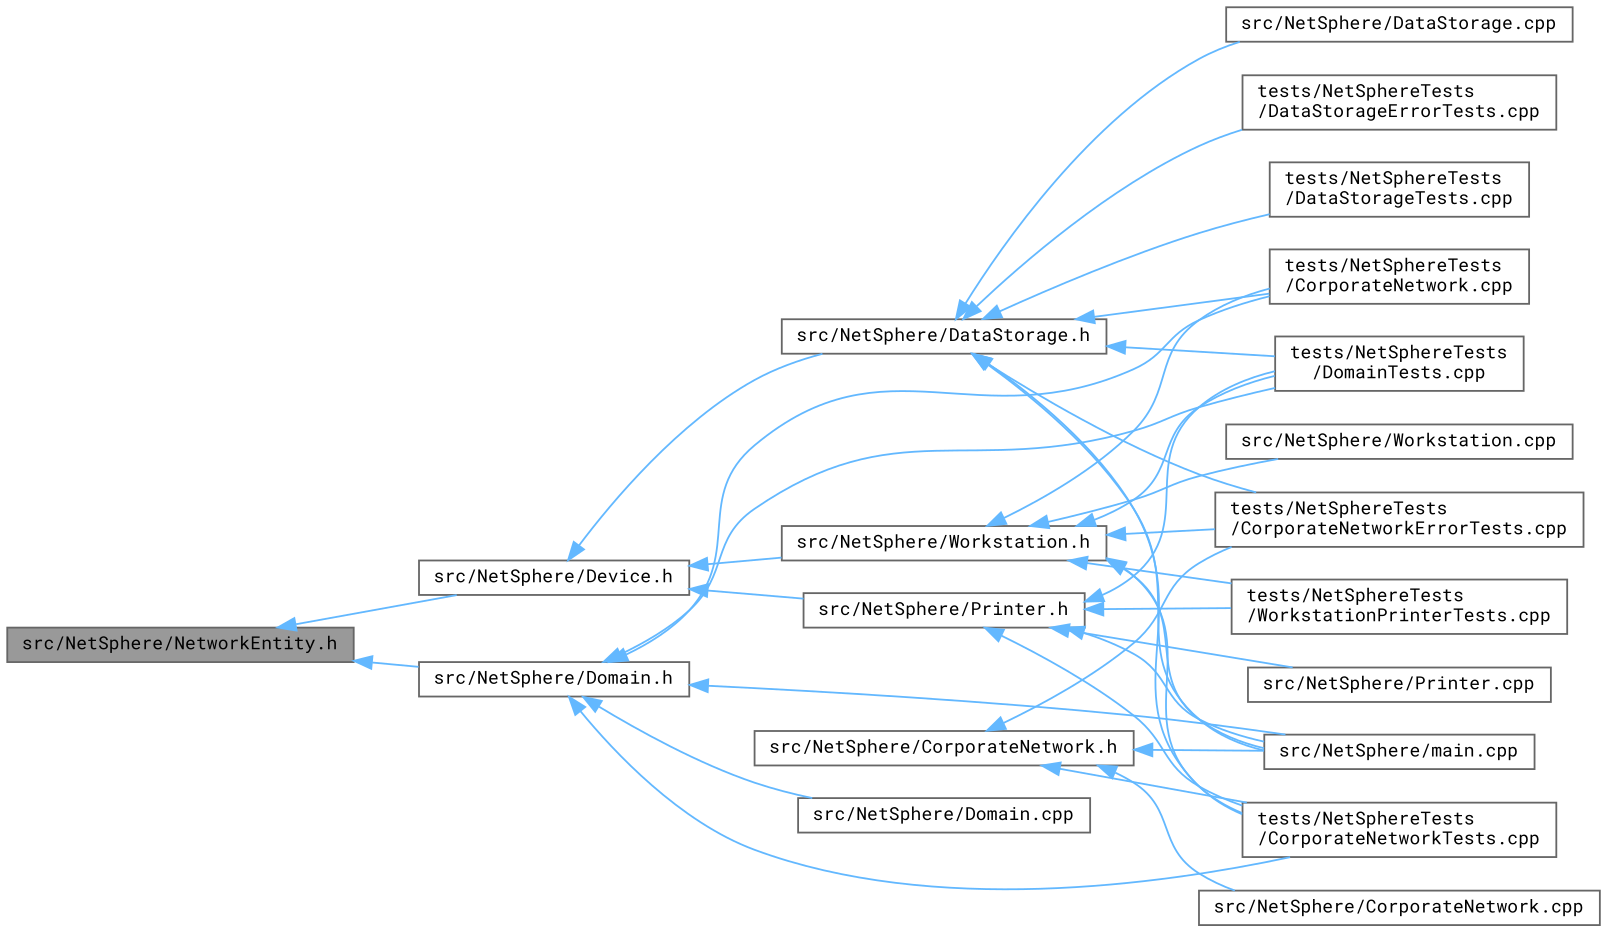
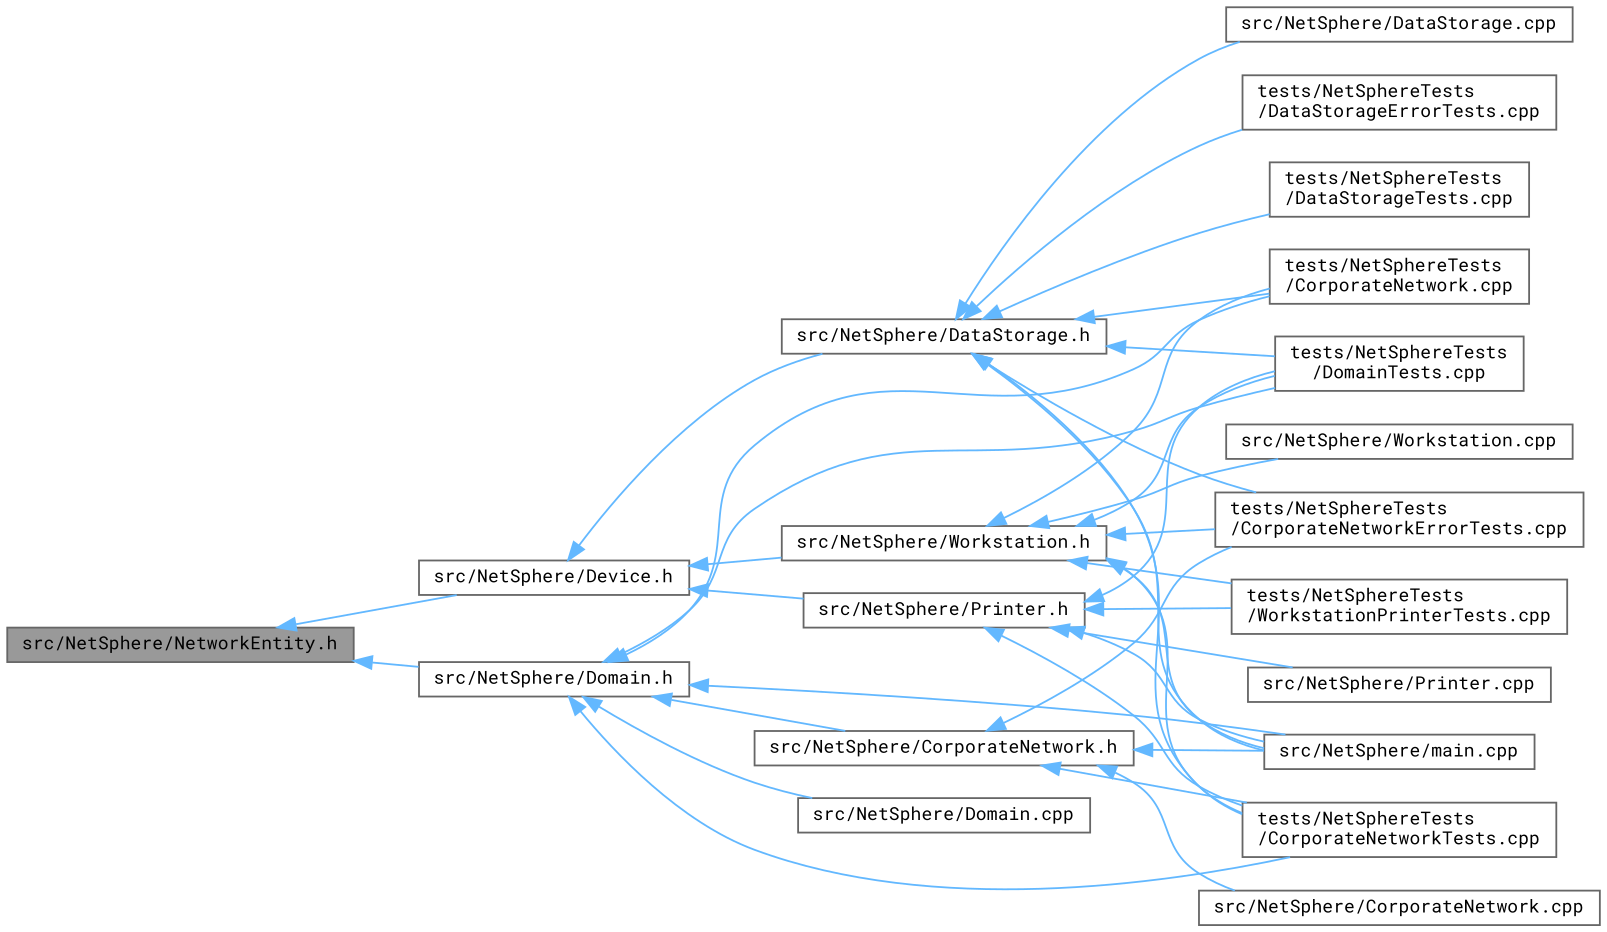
edge "src/NetSphere/CorporateNetwork.h" -> "src/NetSphere/Domain.h": added
